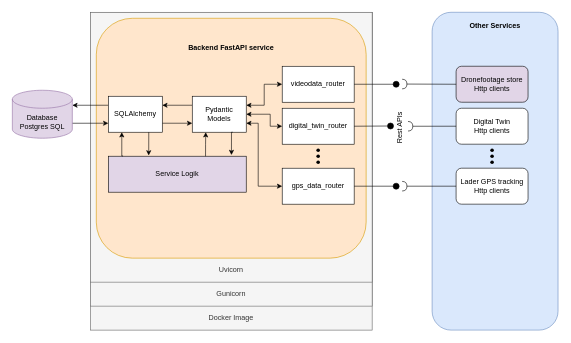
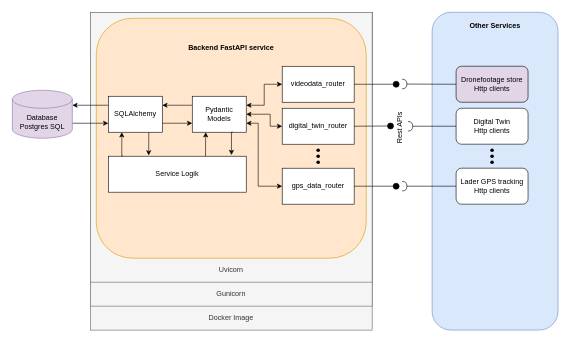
node "Service Logik": fillcolor #e1d5e7 -> #ffffff
